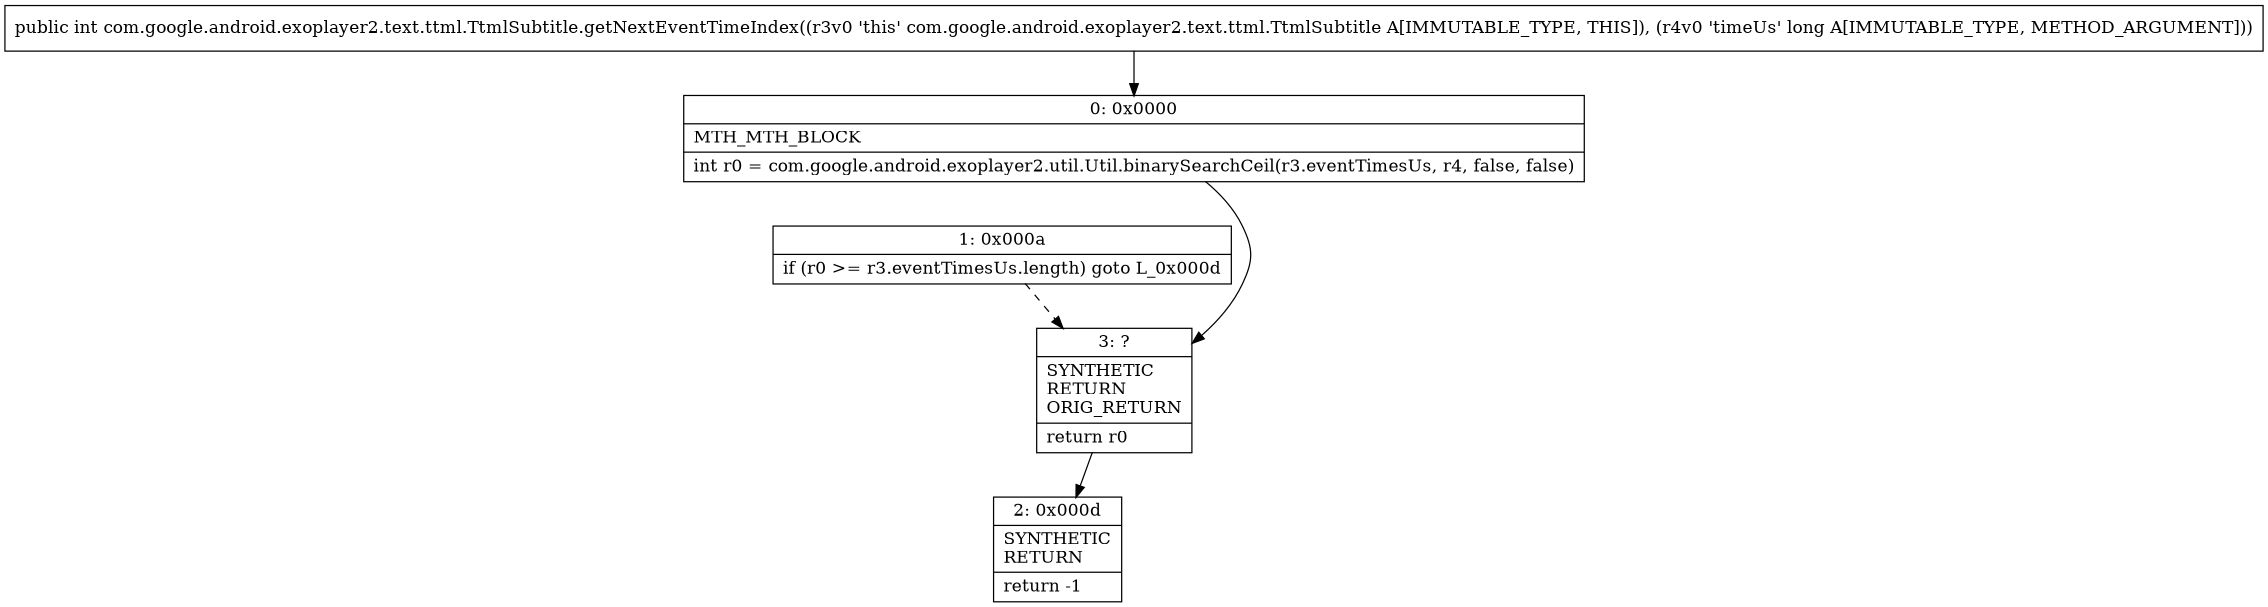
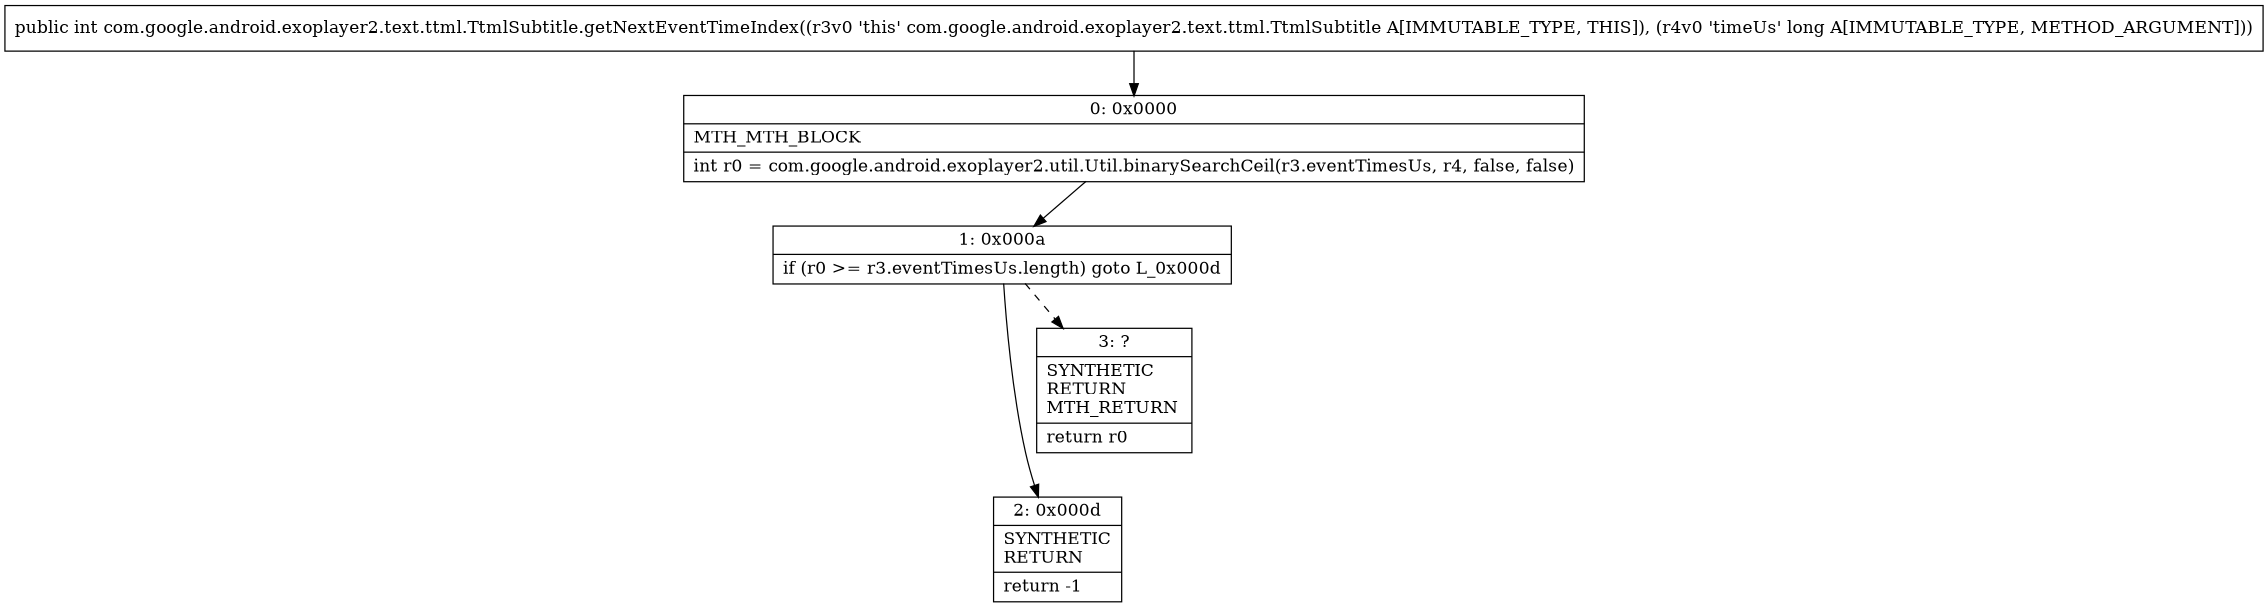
edge "0: 0x0000" -> "3: ?": now "0: 0x0000" -> "1: 0x000a"
node "3: ?": text "ORIG_RETURN" -> "MTH_RETURN"
edge "3: ?" -> "2: 0x000d": now "1: 0x000a" -> "2: 0x000d"
